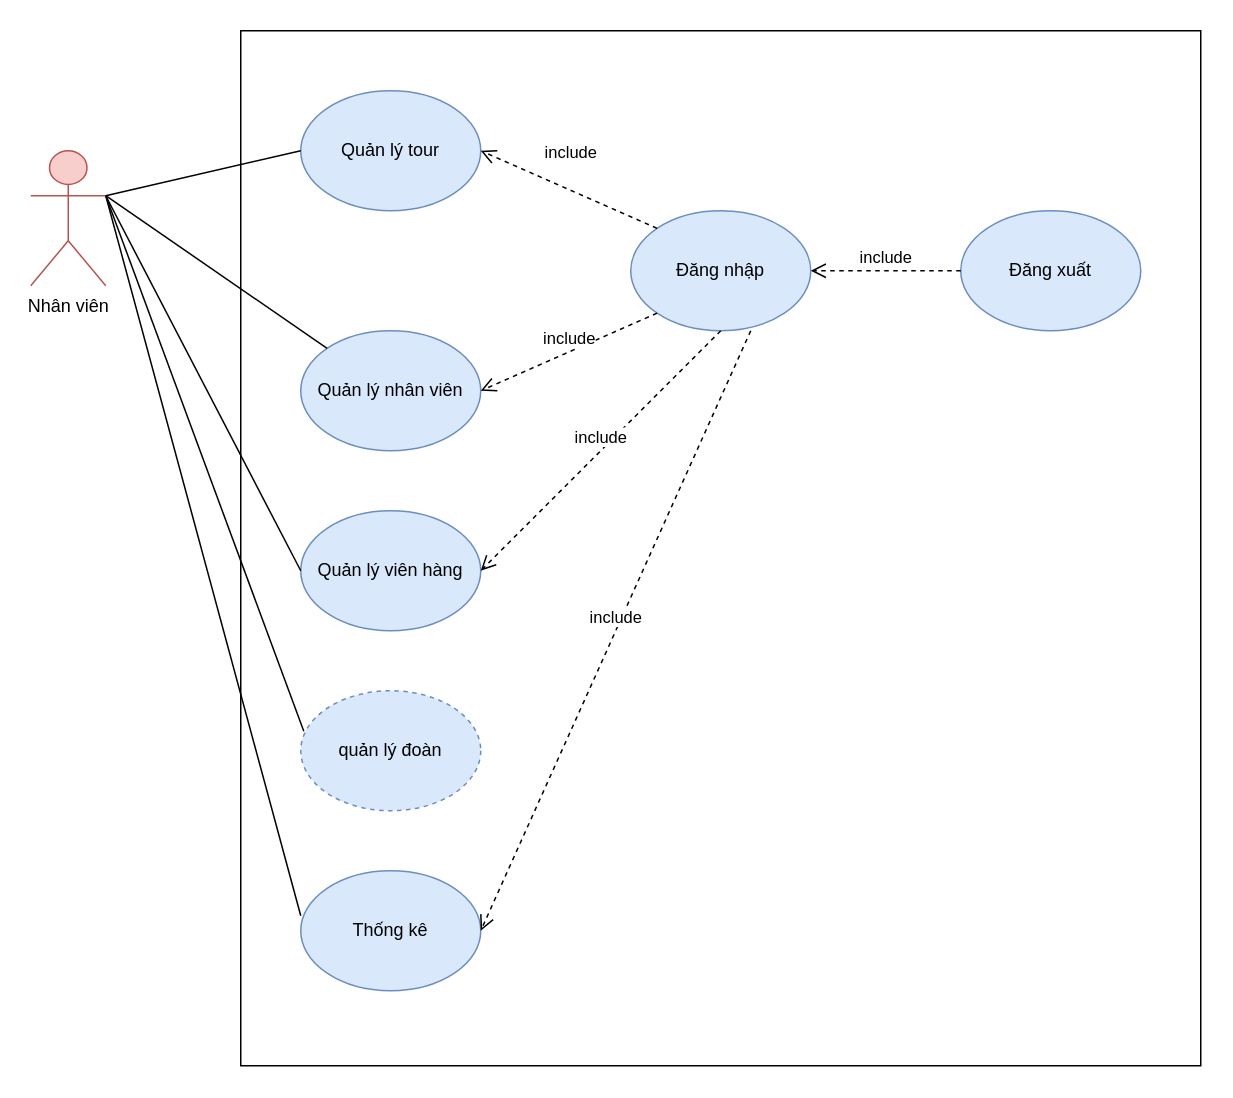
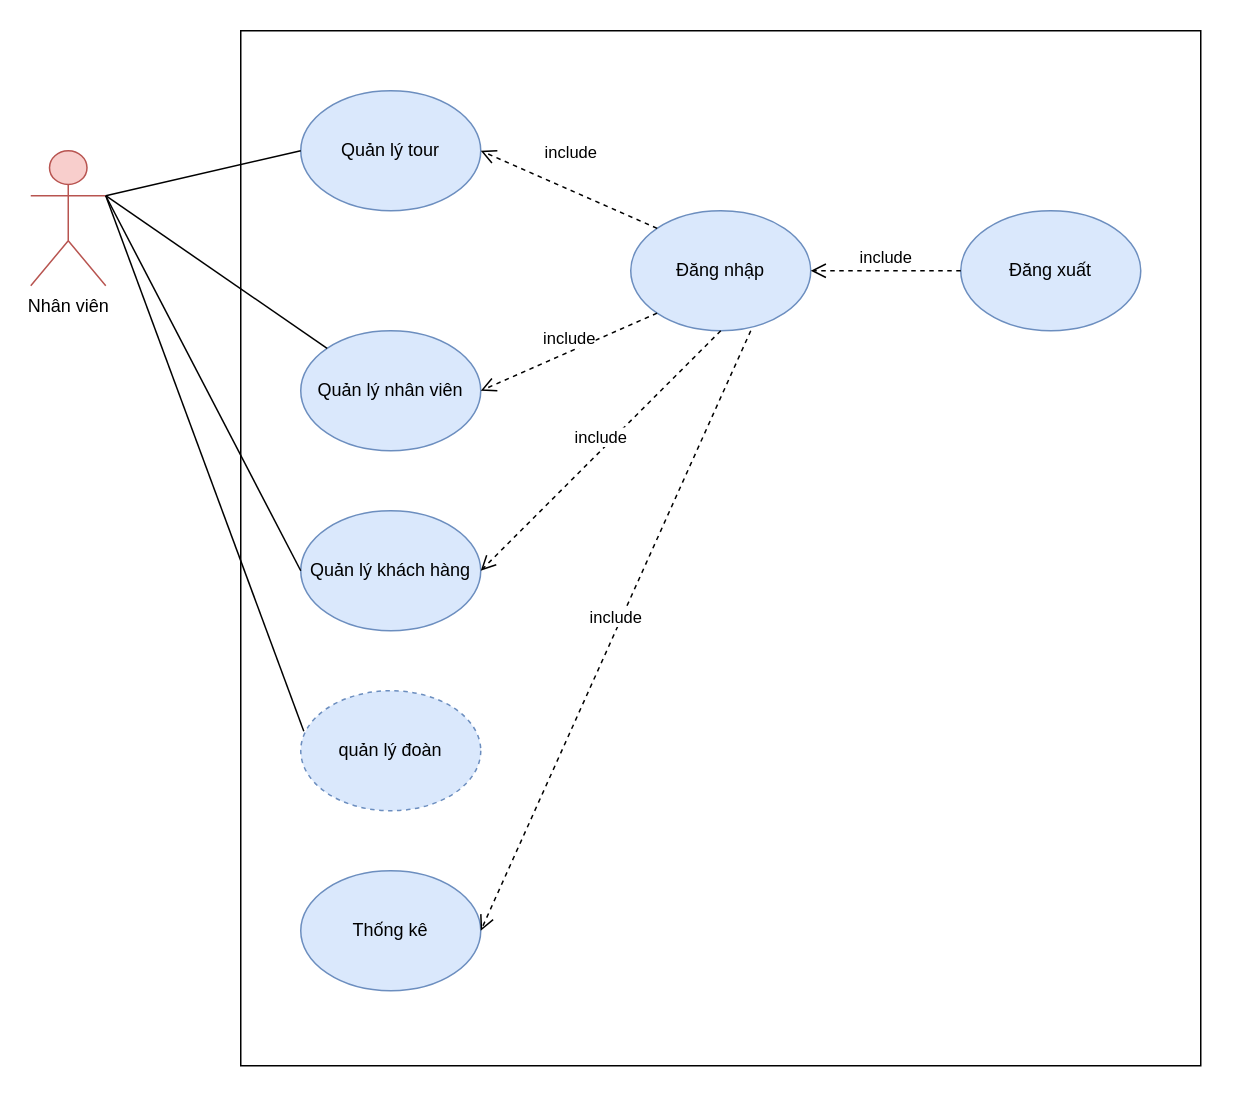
edge "Nhân viên" -- "Thống kê": removed
node "Quản lý viên hàng": label "Quản lý viên hàng" -> "Quản lý khách hàng"
